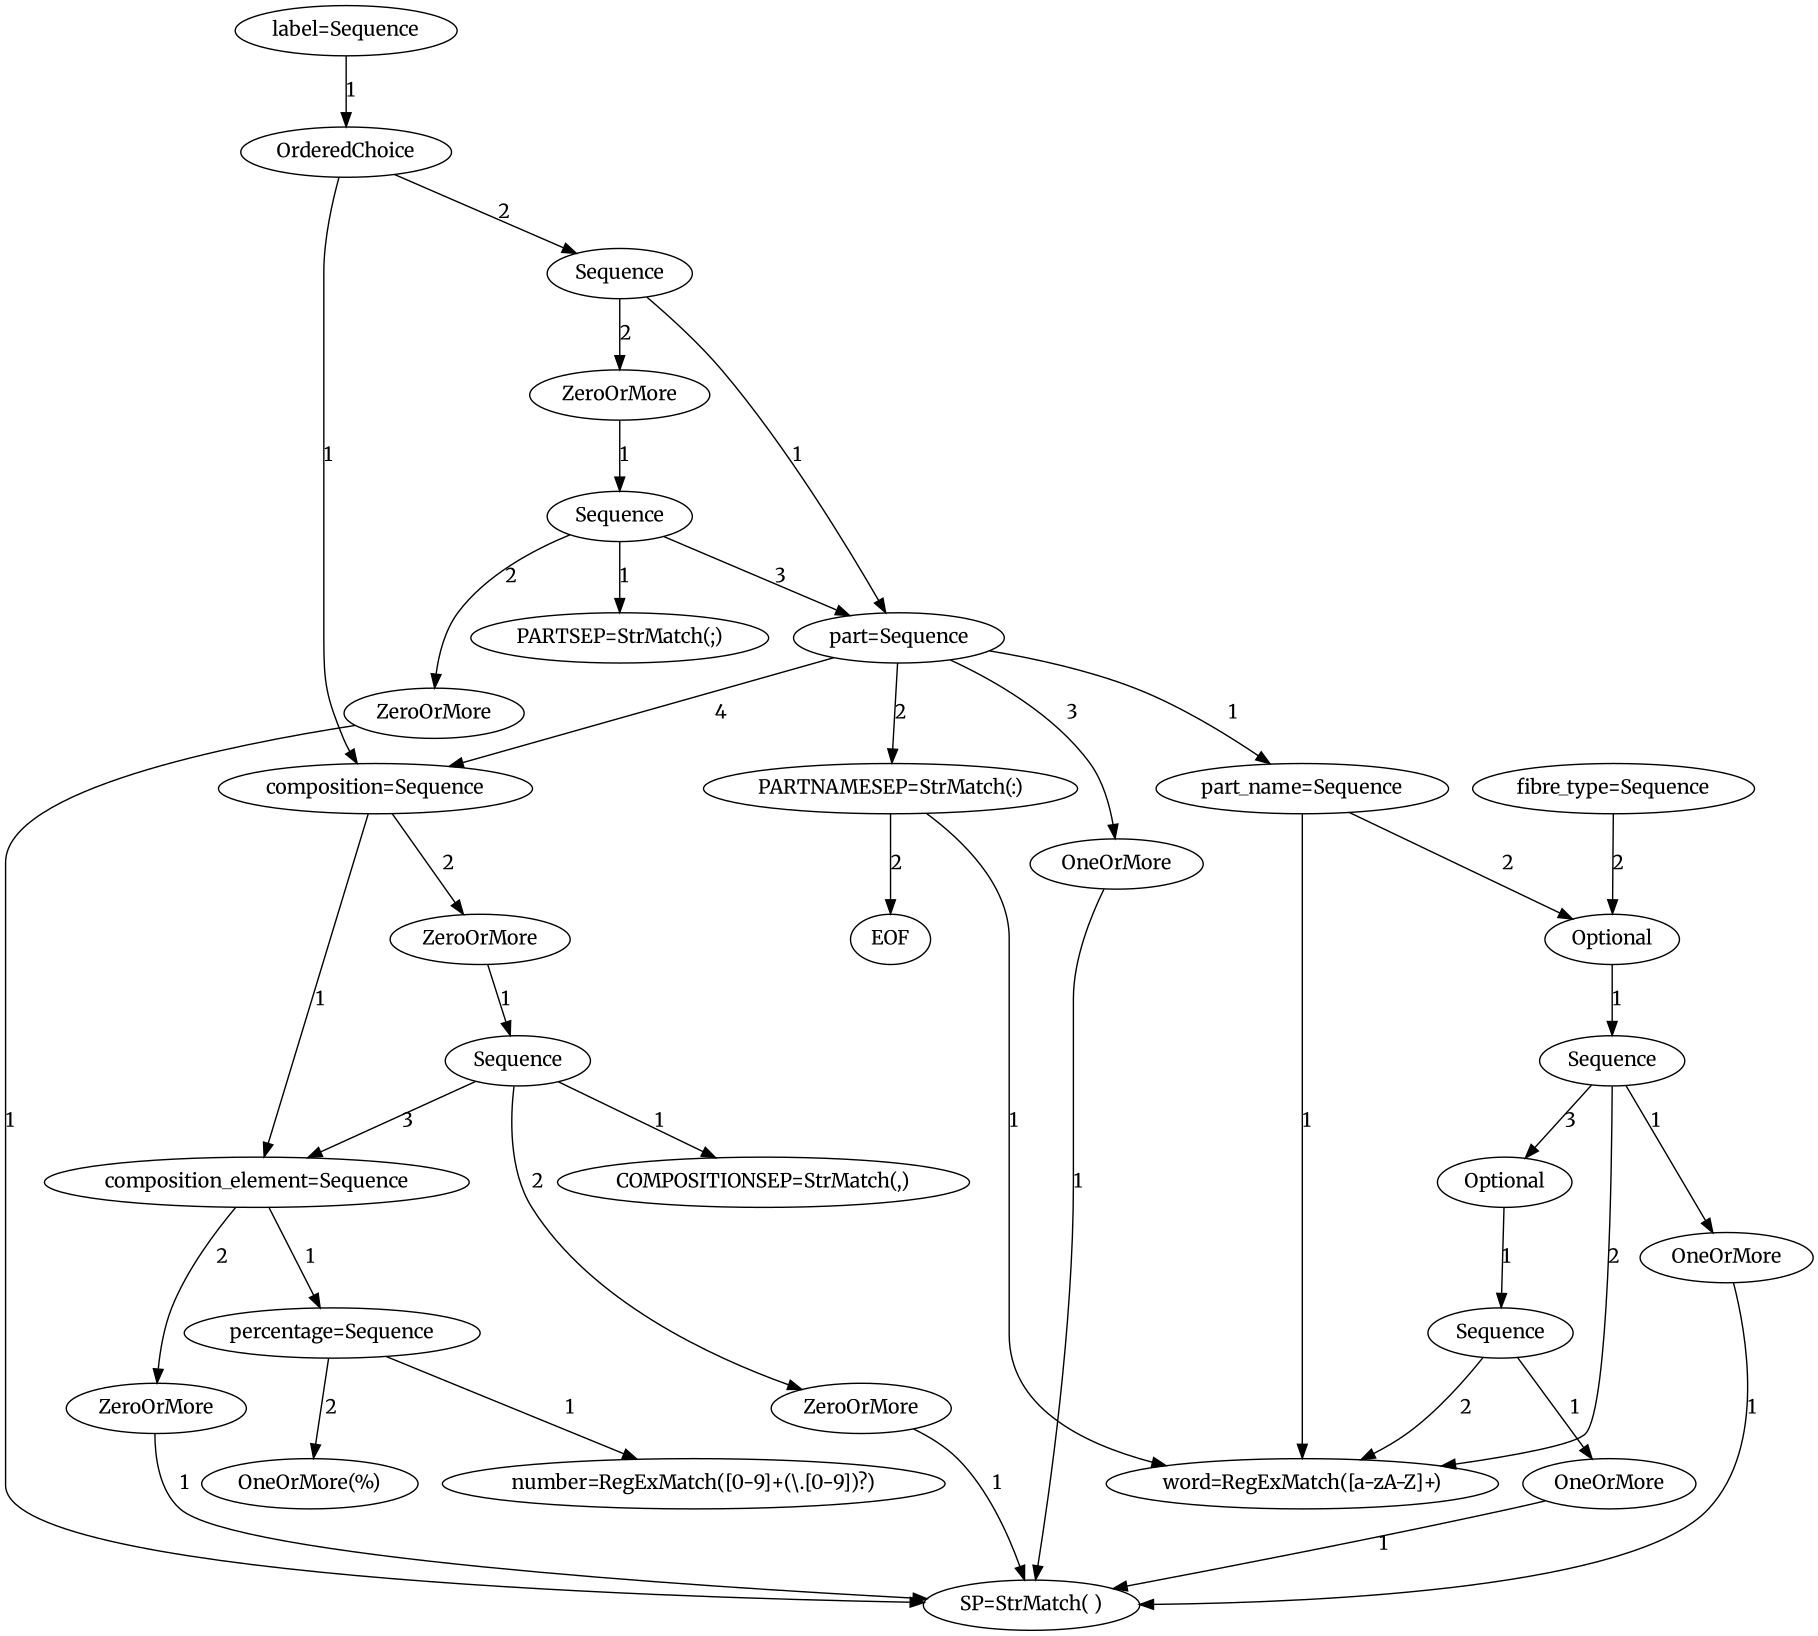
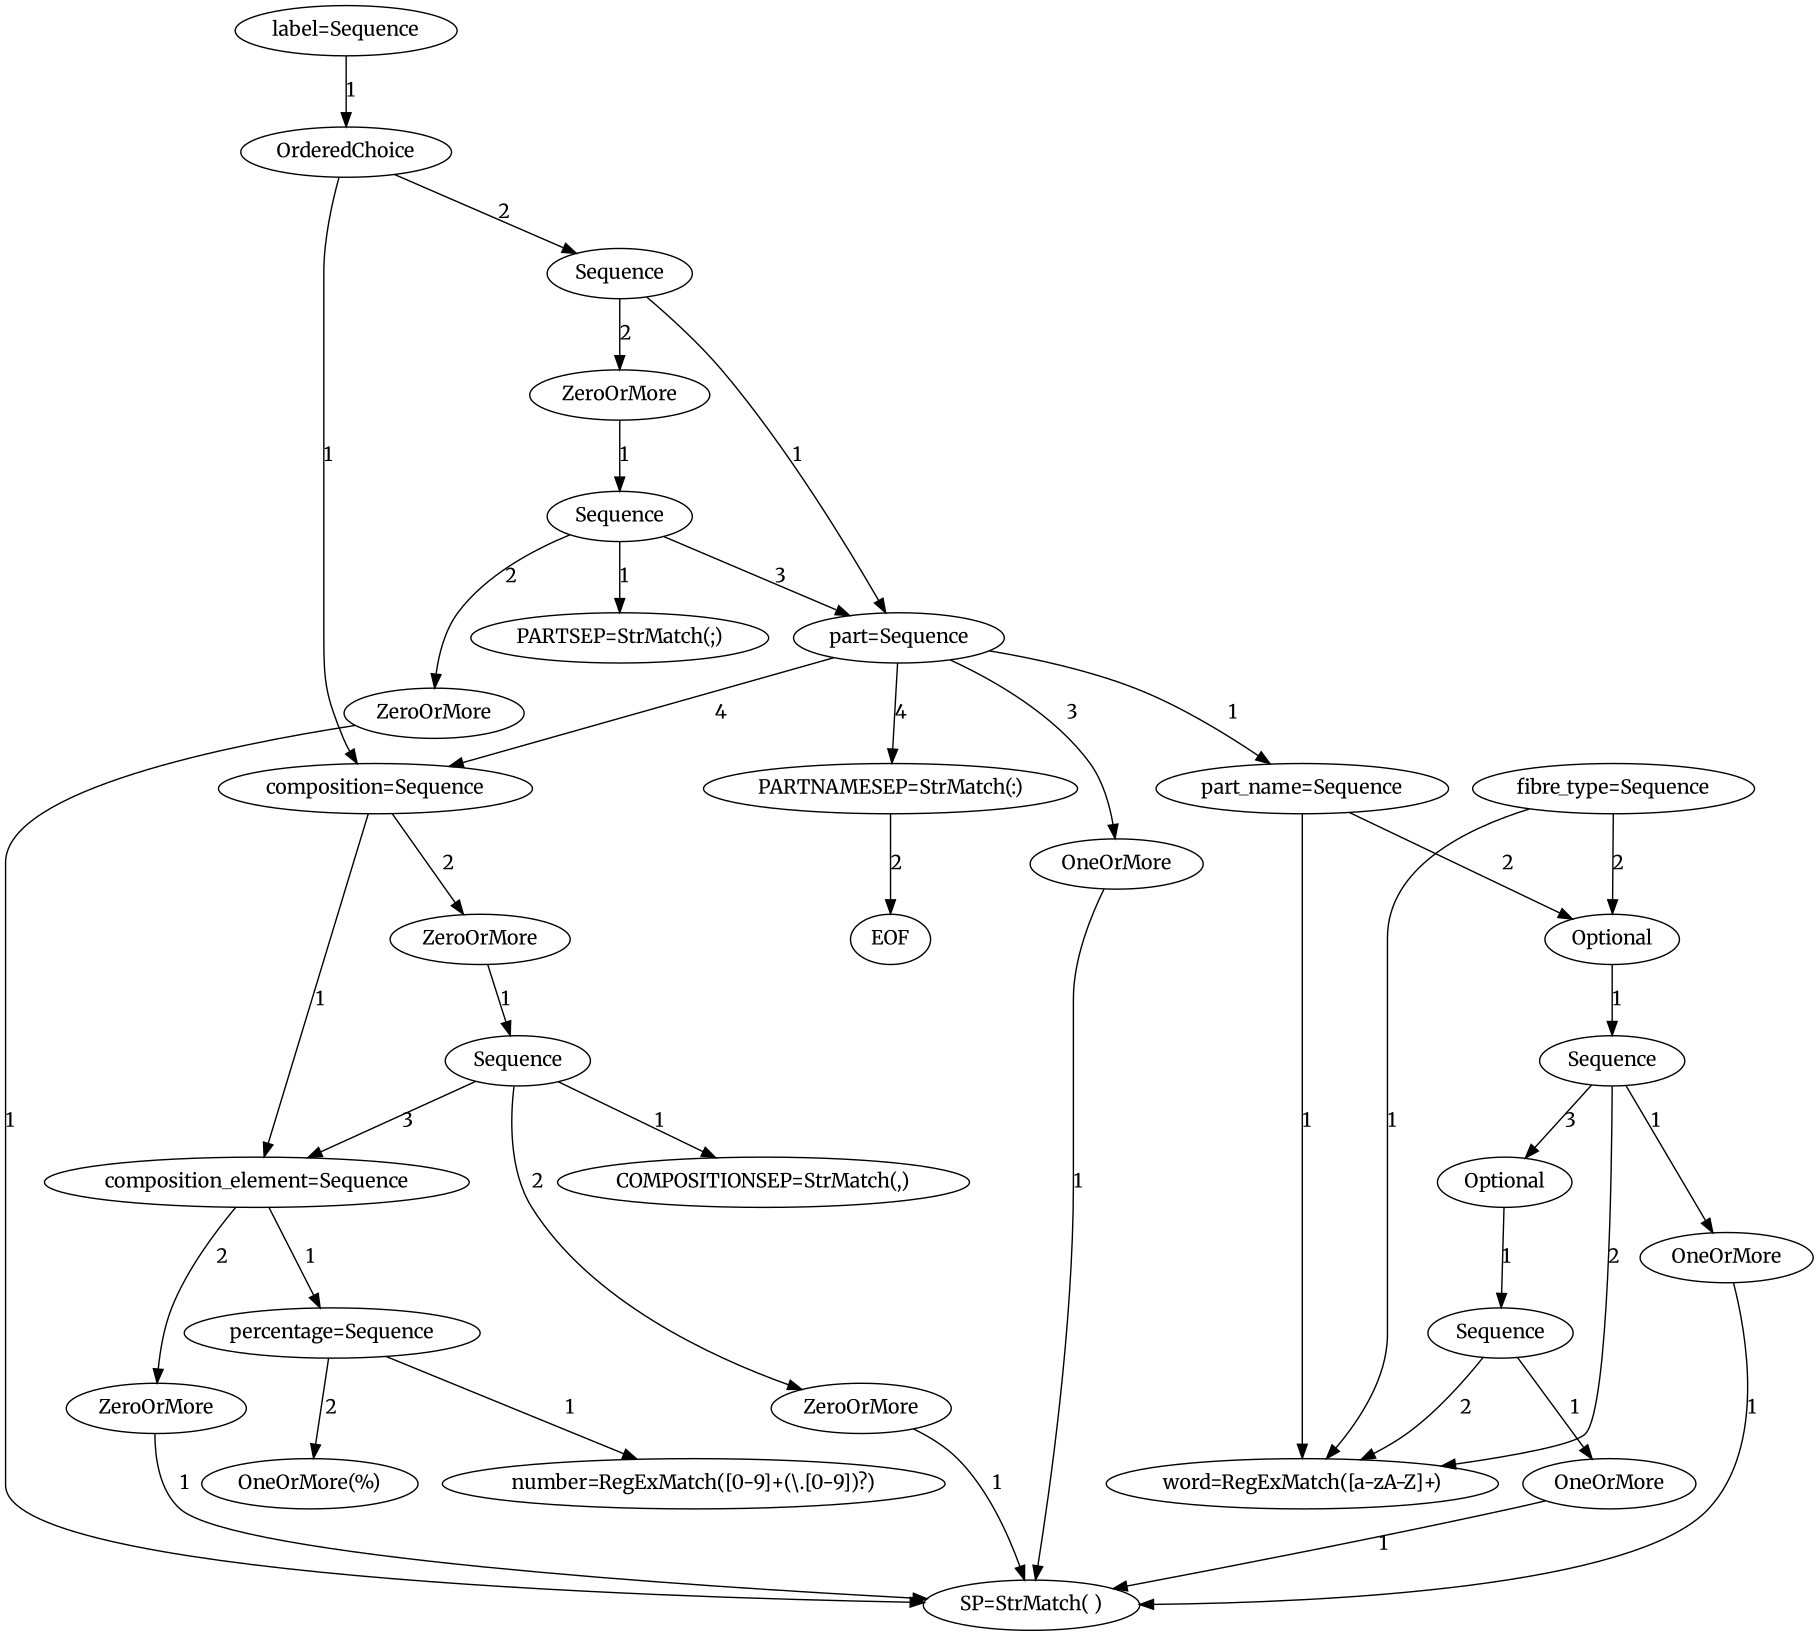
edge "part=Sequence" -> "PARTNAMESEP=StrMatch(:)": label "2" -> "4"
edge "PARTNAMESEP=StrMatch(:)" -> "word=RegExMatch([a-zA-Z]+)": now "fibre_type=Sequence" -> "word=RegExMatch([a-zA-Z]+)"
